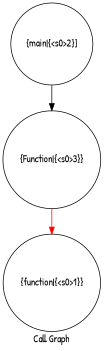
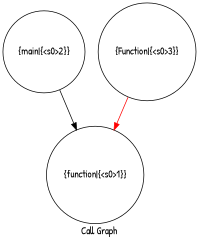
edge "{main|{<s0>2}}" -> "{Function|{<s0>3}}": now "{main|{<s0>2}}" -> "{function|{<s0>1}}"
